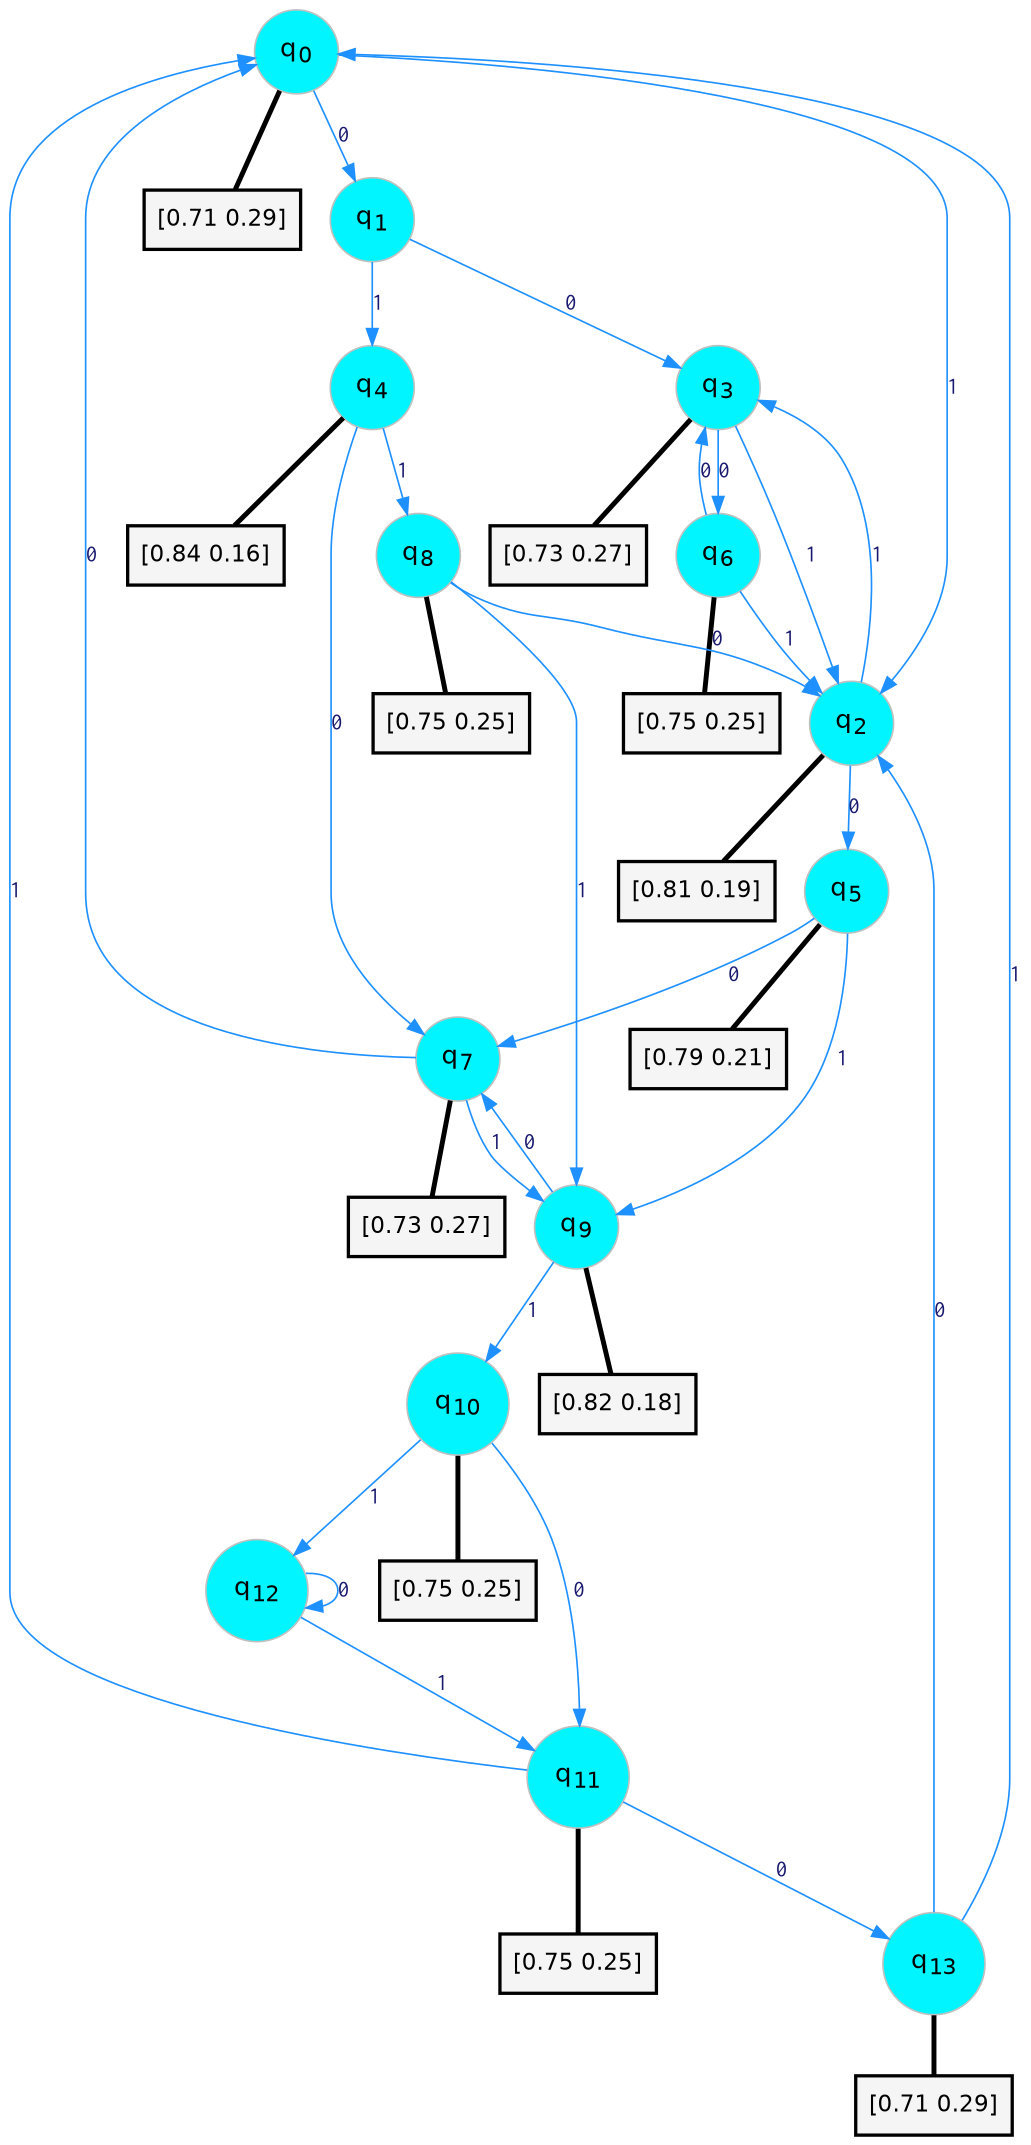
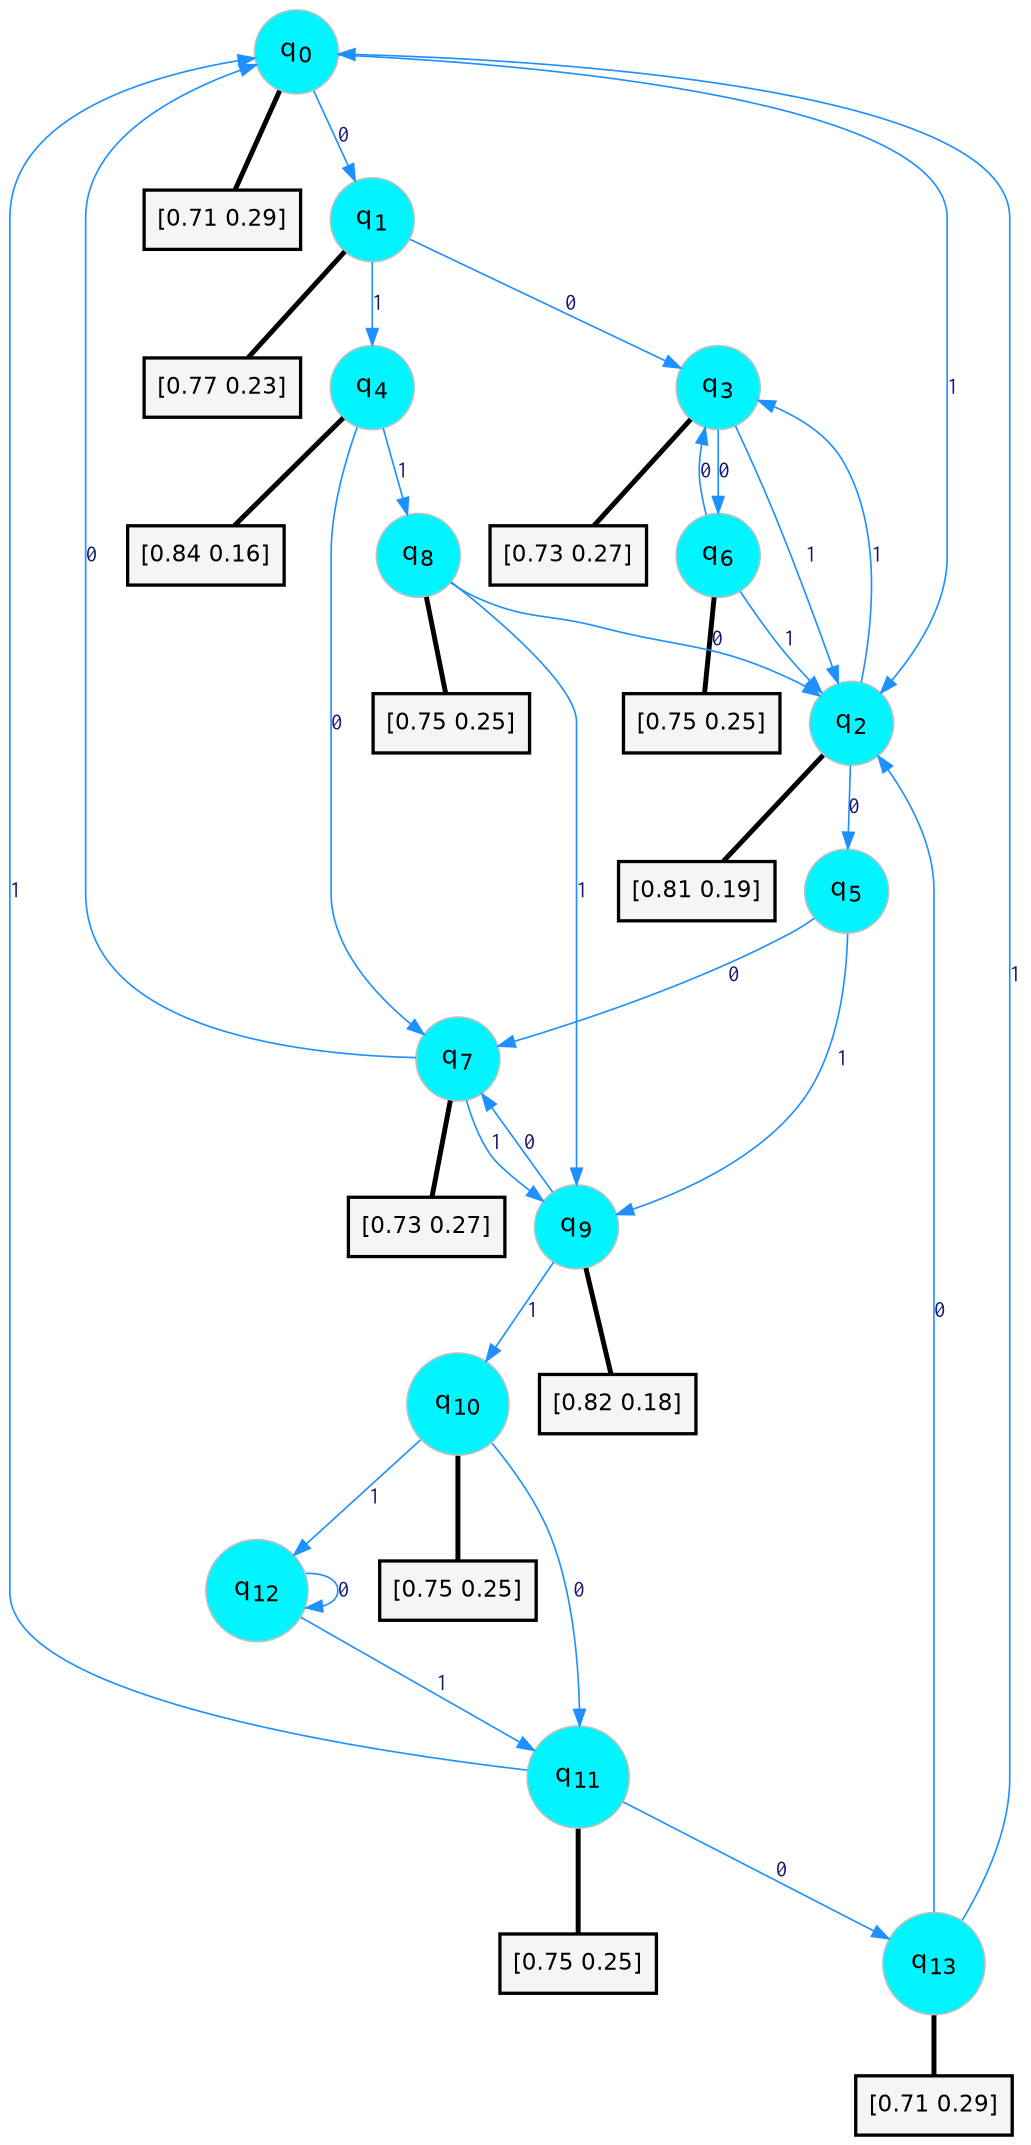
node "[0.77 0.23]": added
node "[0.79 0.21]": removed
